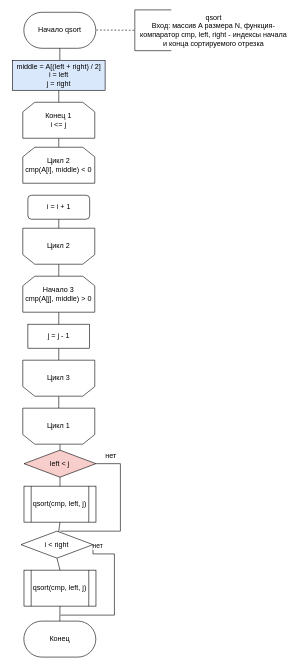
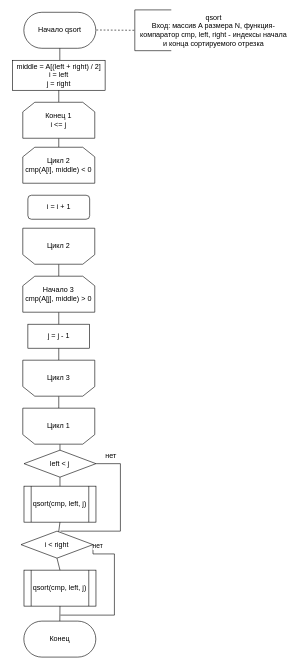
node "middle = A[(left + right) / 2] i = left j = right": fillcolor #dae8fc -> #ffffff
edge "i = i + 1" -- "Цикл 2": removed
node "left < j": fillcolor #f8cecc -> #ffffff
